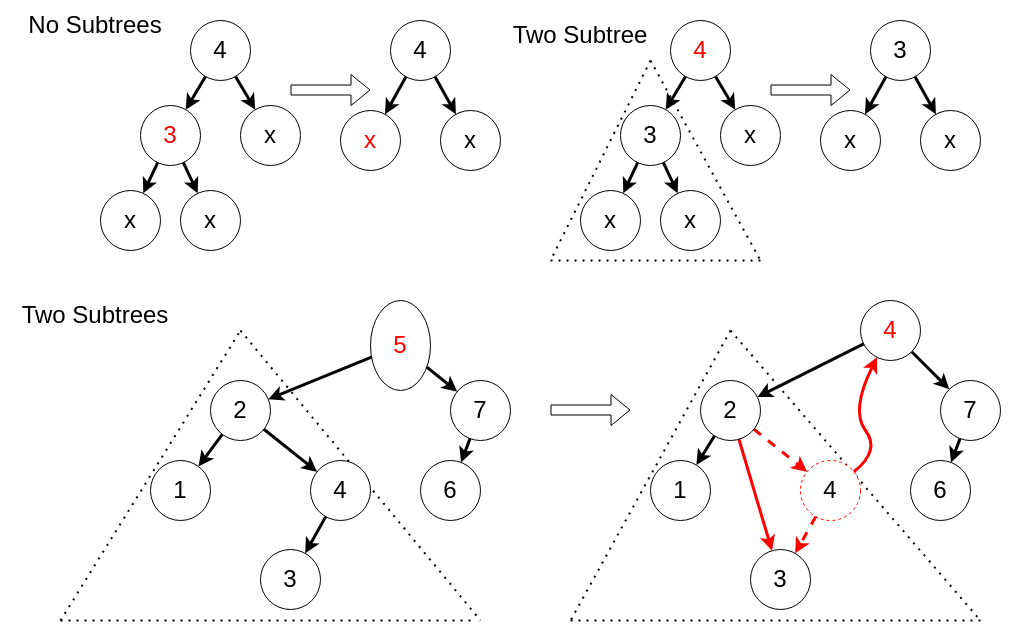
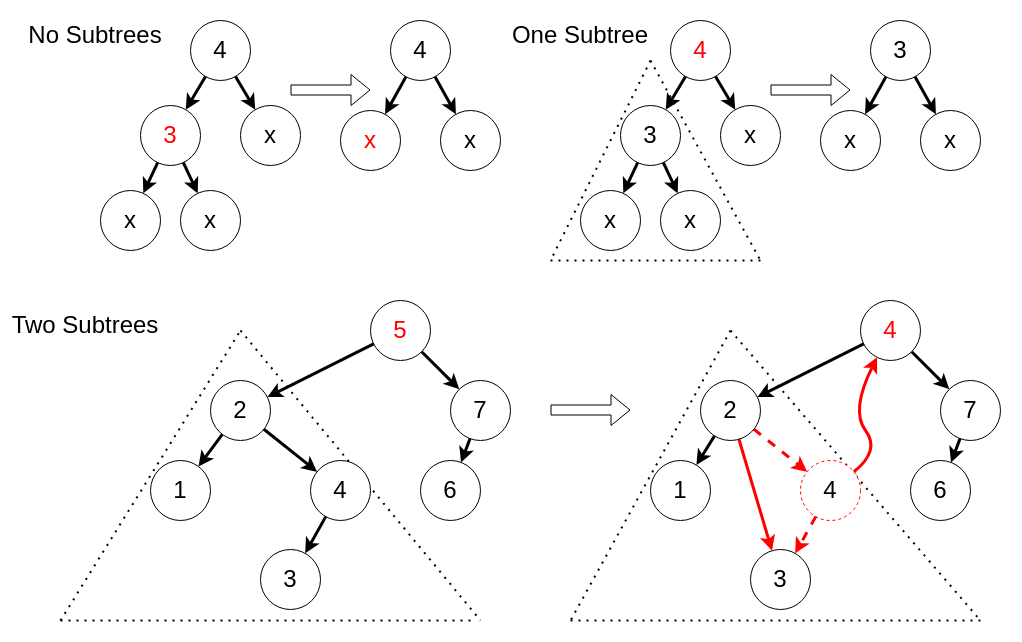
node "No Subtrees": moved (96, 26) -> (96, 36)
node "Two Subtree": label "Two Subtree" -> "One Subtree"
node "Two Subtrees": moved (96, 316) -> (86, 326)
node "5": size 60x90 -> 60x60
